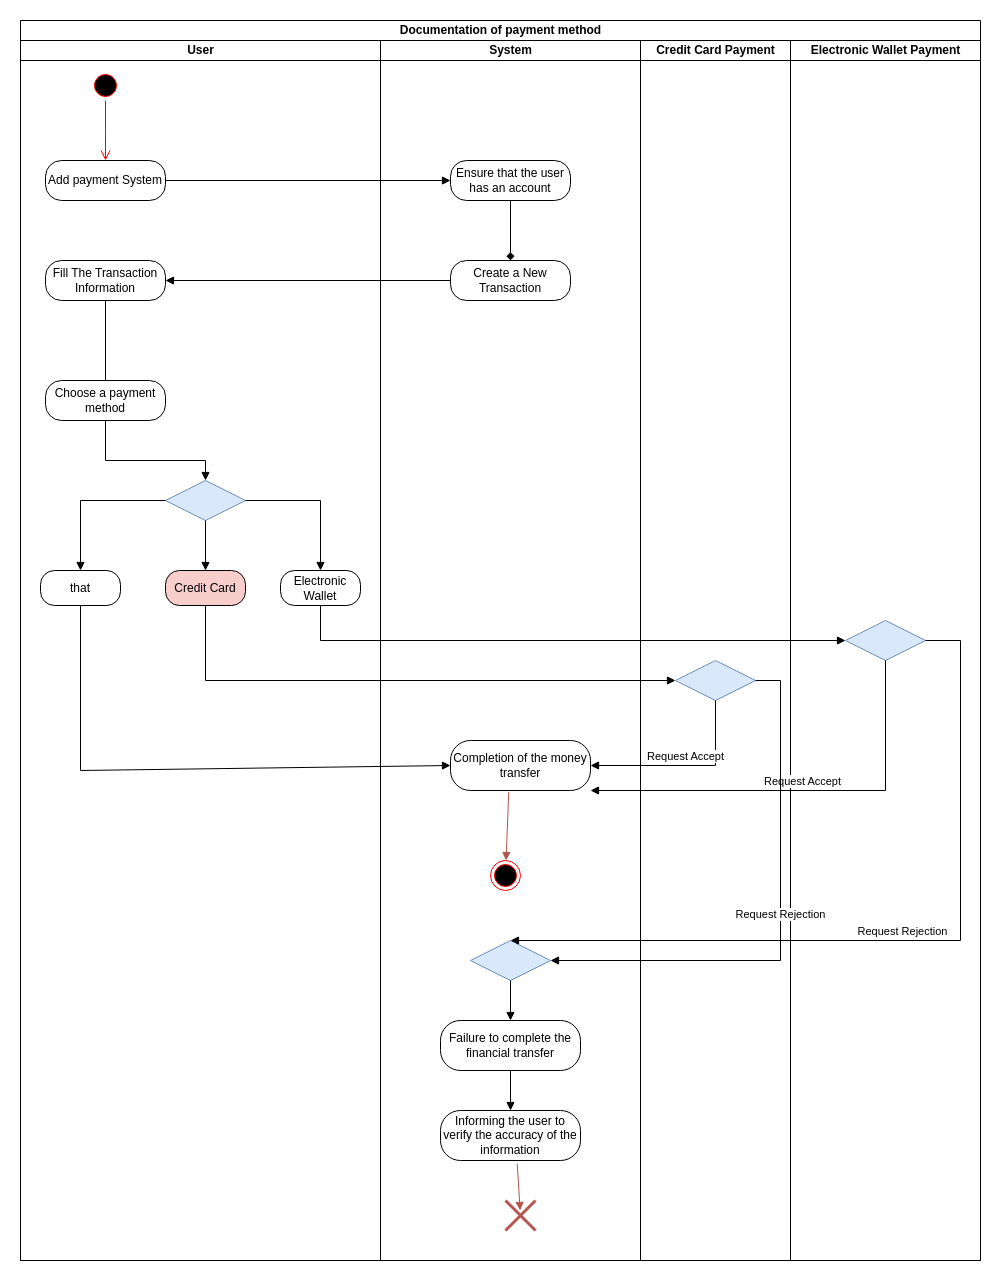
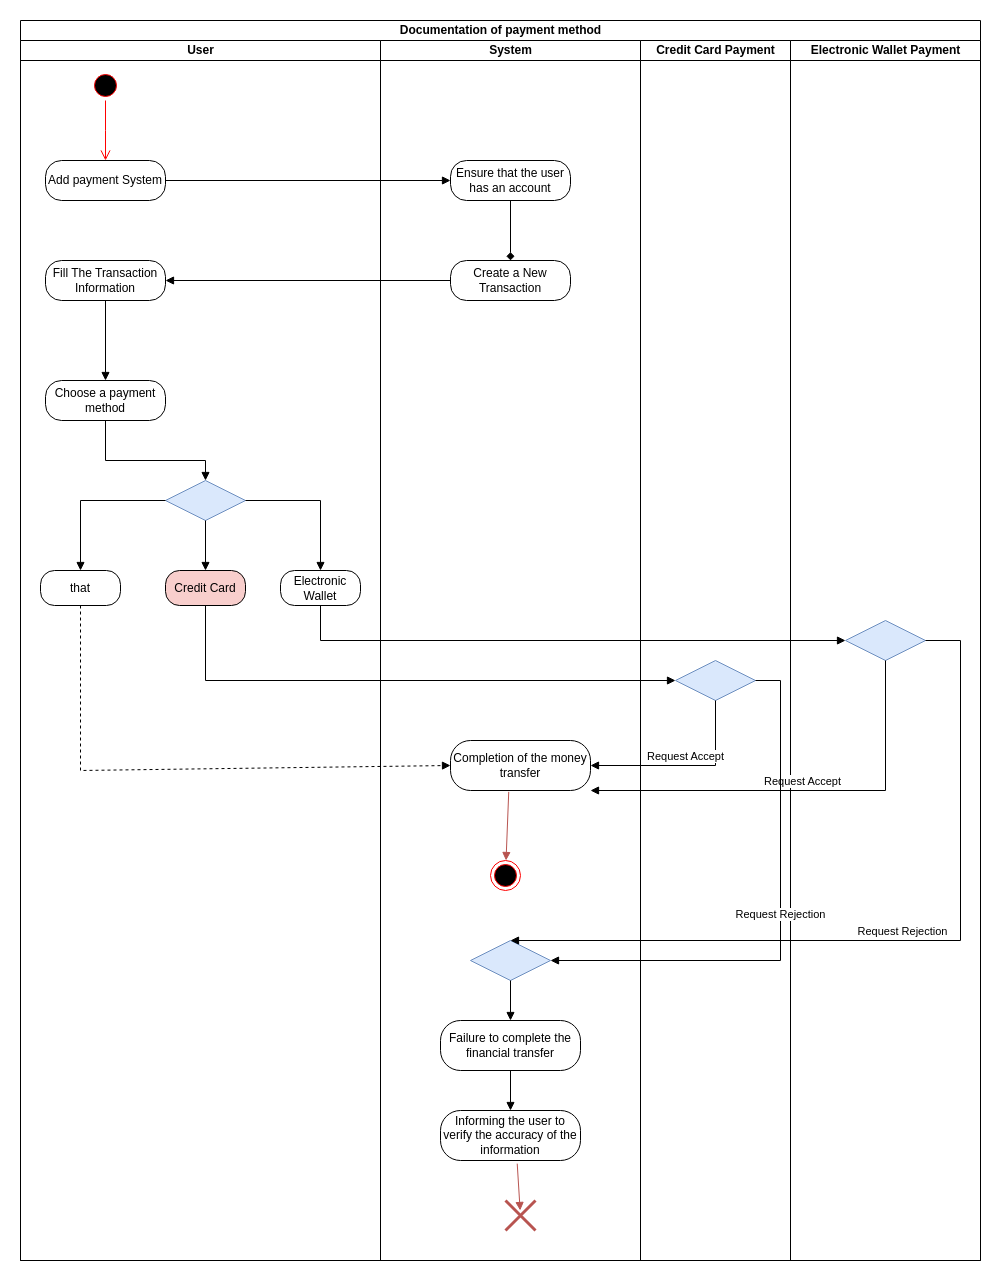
edge "Fill The Transaction Information" -- "Choose a payment method": arrowhead none -> block
edge "that" -> "Completion of the money transfer": style solid -> dashed
